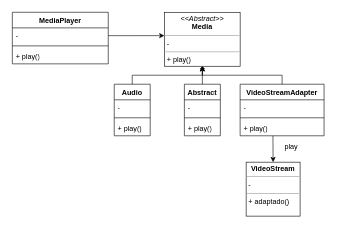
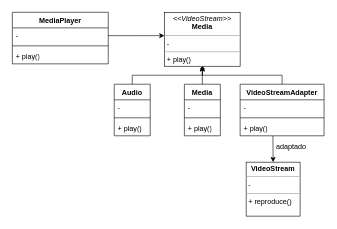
node "<<Abstract>> Media - + play()": label "<<Abstract>> Media - + play()" -> "<<VideoStream>> Media - + play()"
node "Abstract": label "Abstract" -> "Media"
node "play": label "play" -> "adaptado"
node "VideoStream - + adaptado()": label "VideoStream - + adaptado()" -> "VideoStream - + reproduce()"
